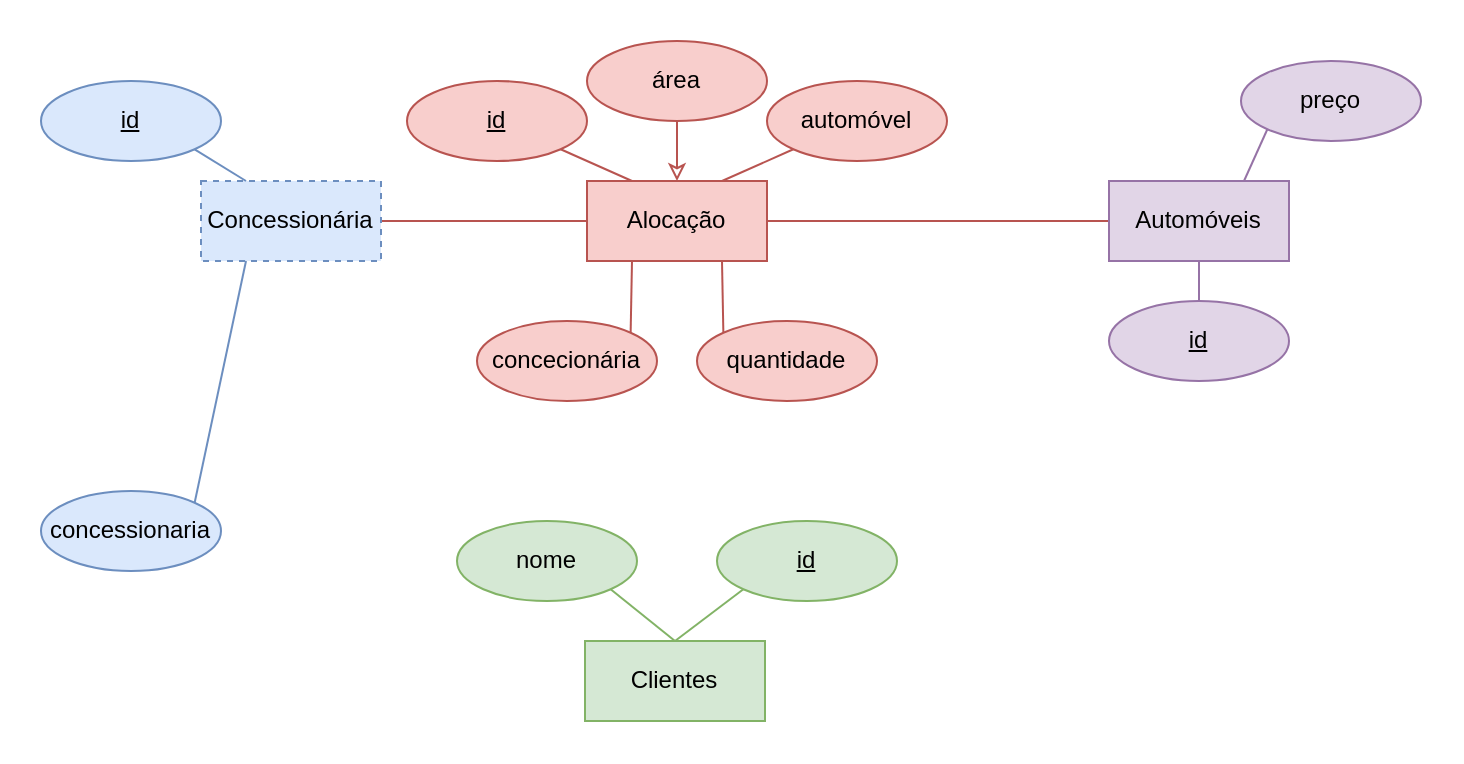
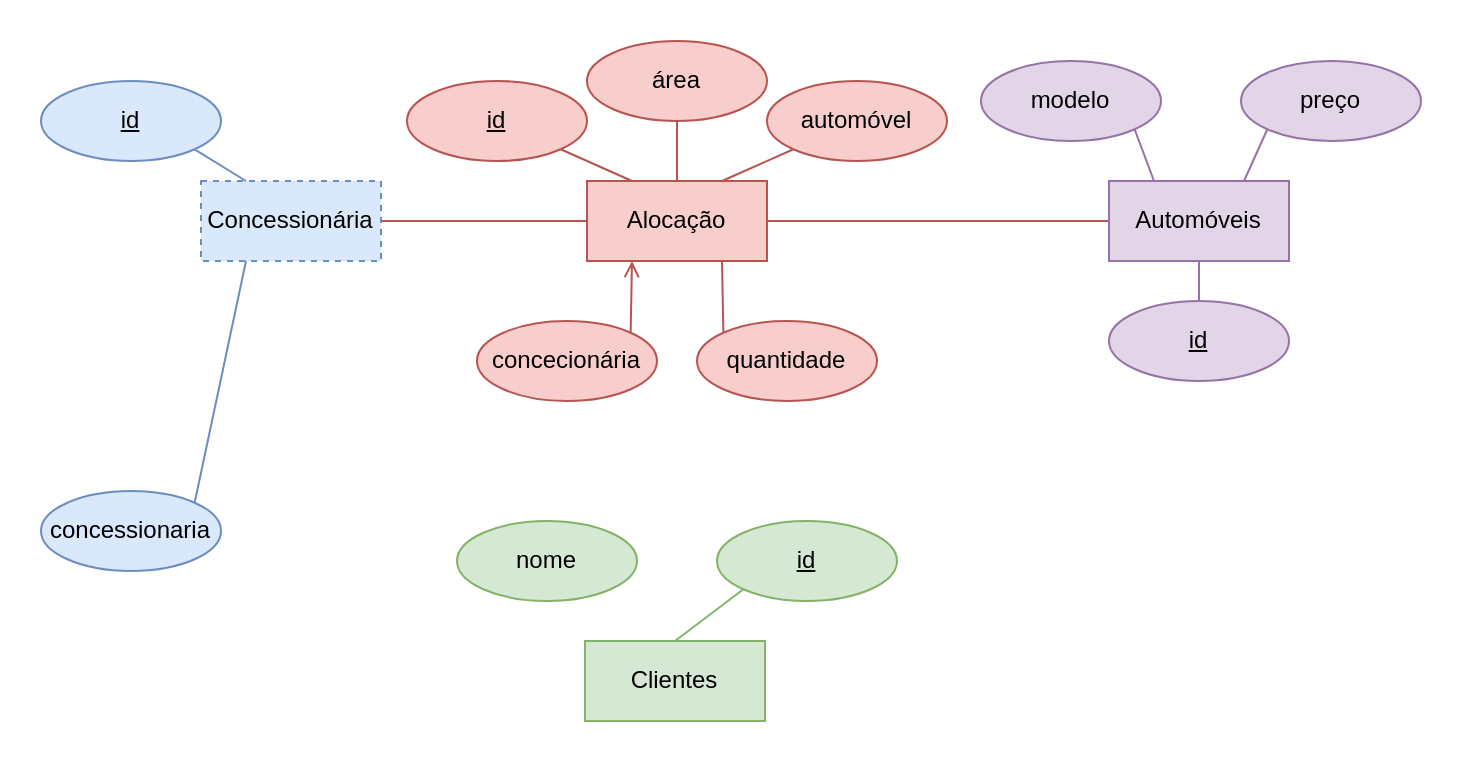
node "modelo": added
edge "modelo" -- "Automóveis": added
edge "área" -> "Alocação": arrowhead classic -> none
edge "Alocação" -- "concecionária": arrowhead none -> open
edge "nome" -- "Clientes": removed
